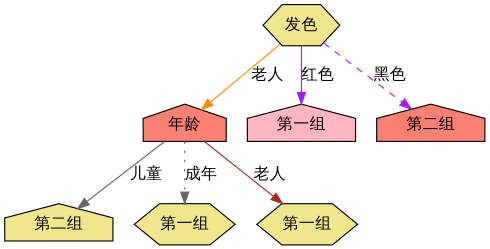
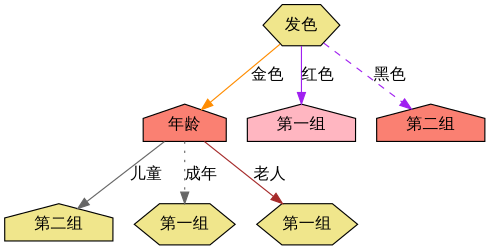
edge "发色" -> "年龄": label "老人" -> "金色"
